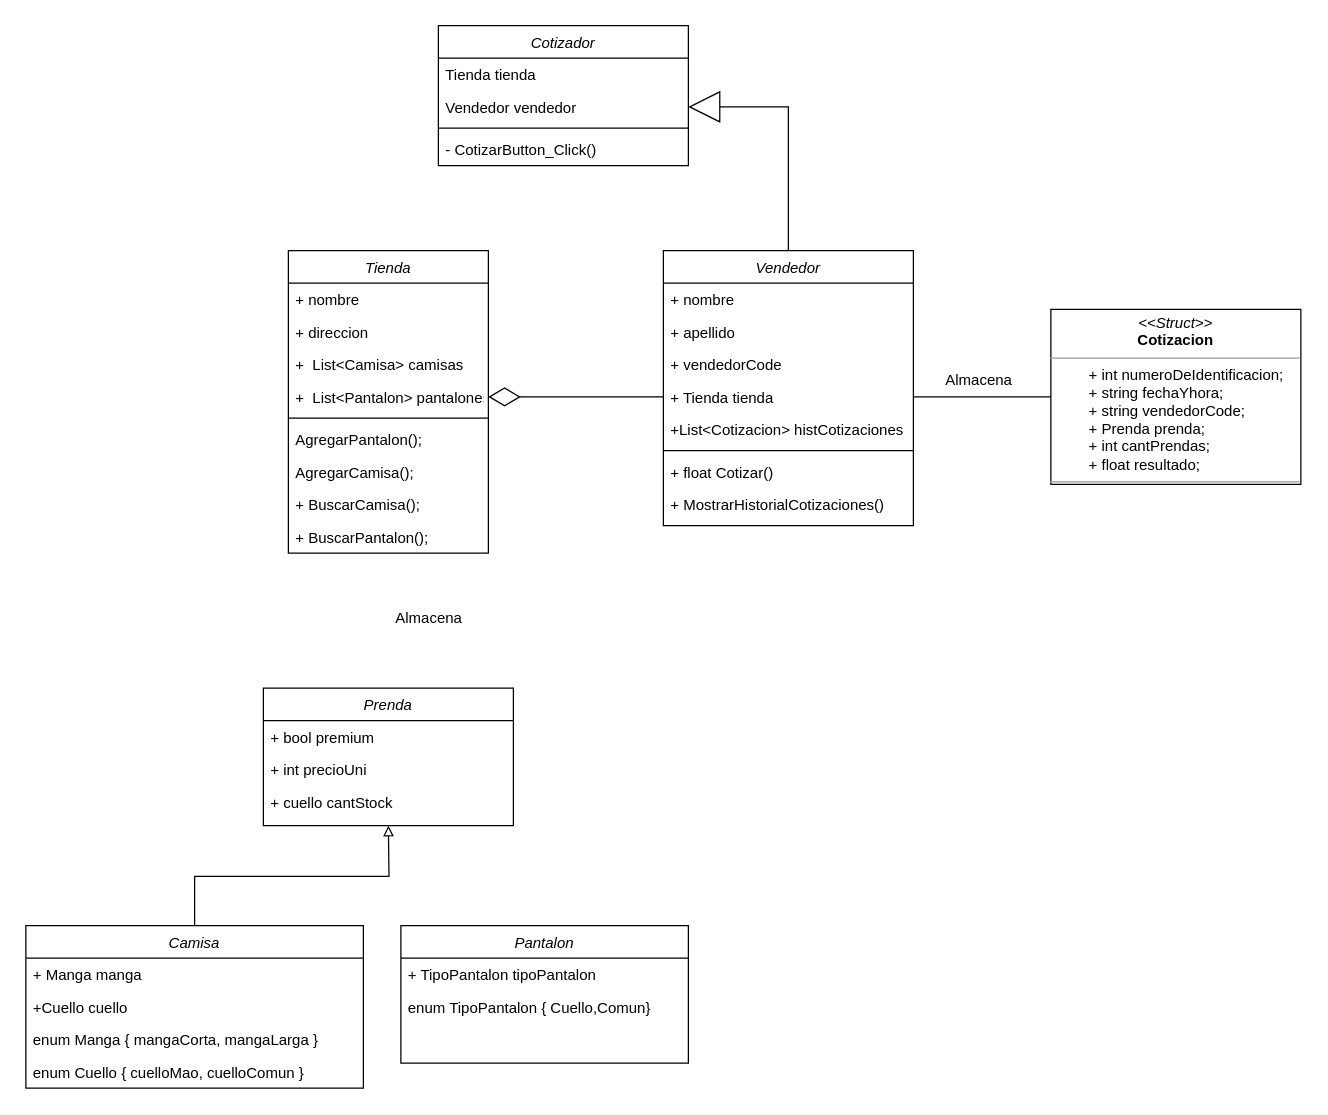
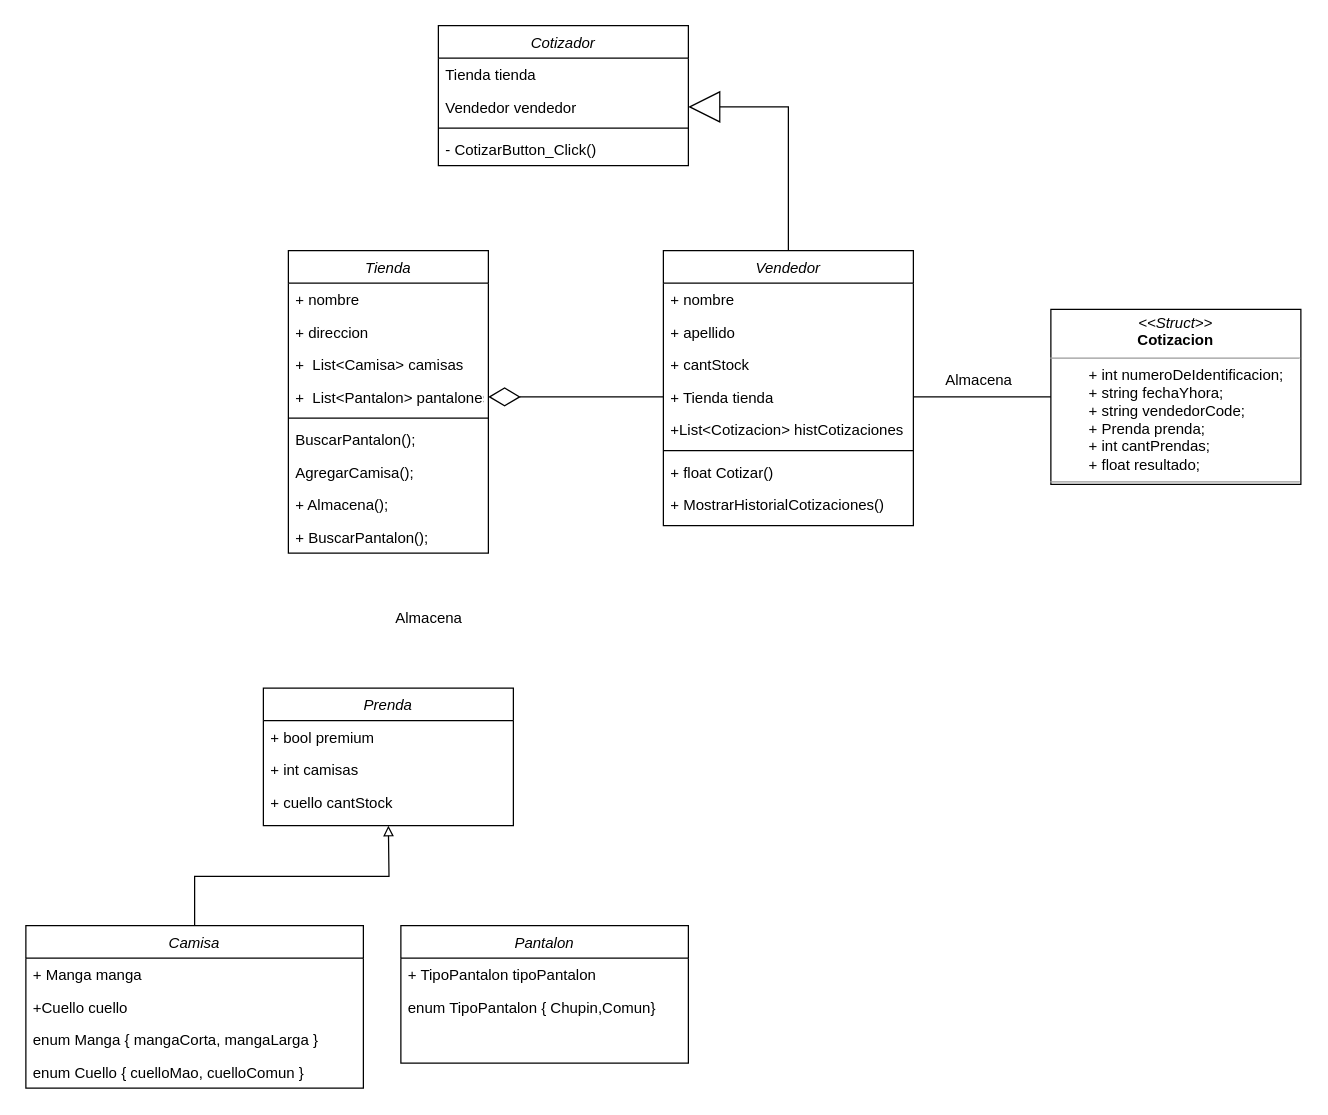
node "+ vendedorCode": label "+ vendedorCode" -> "+ cantStock"
node "AgregarPantalon();": label "AgregarPantalon();" -> "BuscarPantalon();"
node "+ BuscarCamisa();": label "+ BuscarCamisa();" -> "+ Almacena();"
node "+ int precioUni": label "+ int precioUni" -> "+ int camisas"
node "enum TipoPantalon { Cuello,Comun}": label "enum TipoPantalon { Cuello,Comun}" -> "enum TipoPantalon { Chupin,Comun}"
